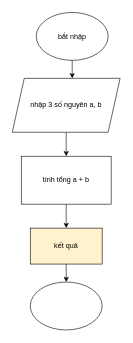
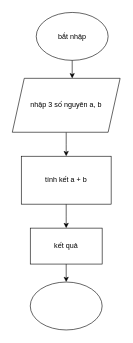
node "tính tổng a + b": label "tính tổng a + b" -> "tính kết a + b"
node "kết quả": fillcolor #fff2cc -> #ffffff
